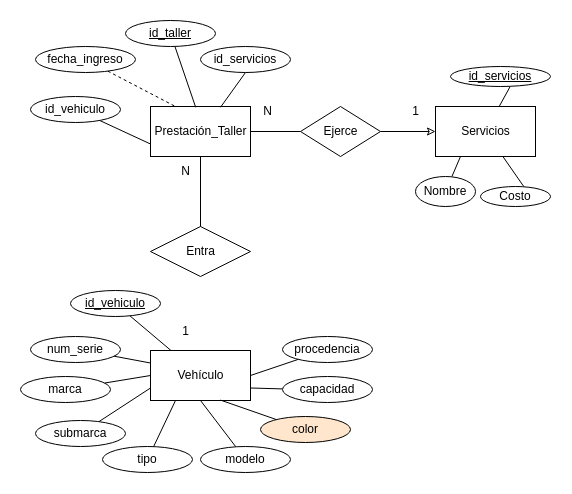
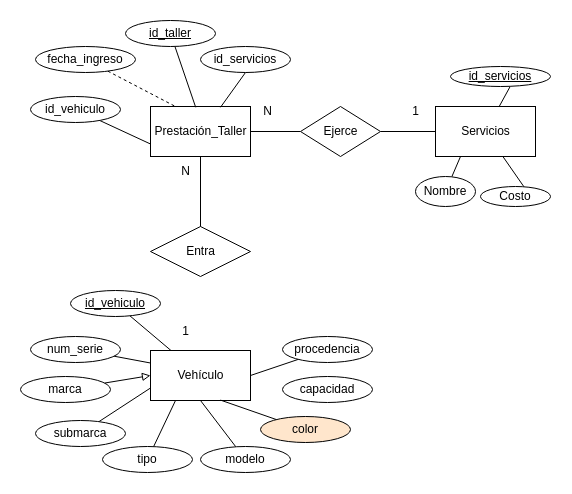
edge "Ejerce" -> "Servicios": arrowhead classic -> none
edge "Vehículo" -- "marca": arrowhead none -> block
edge "Vehículo" -- "capacidad": removed
